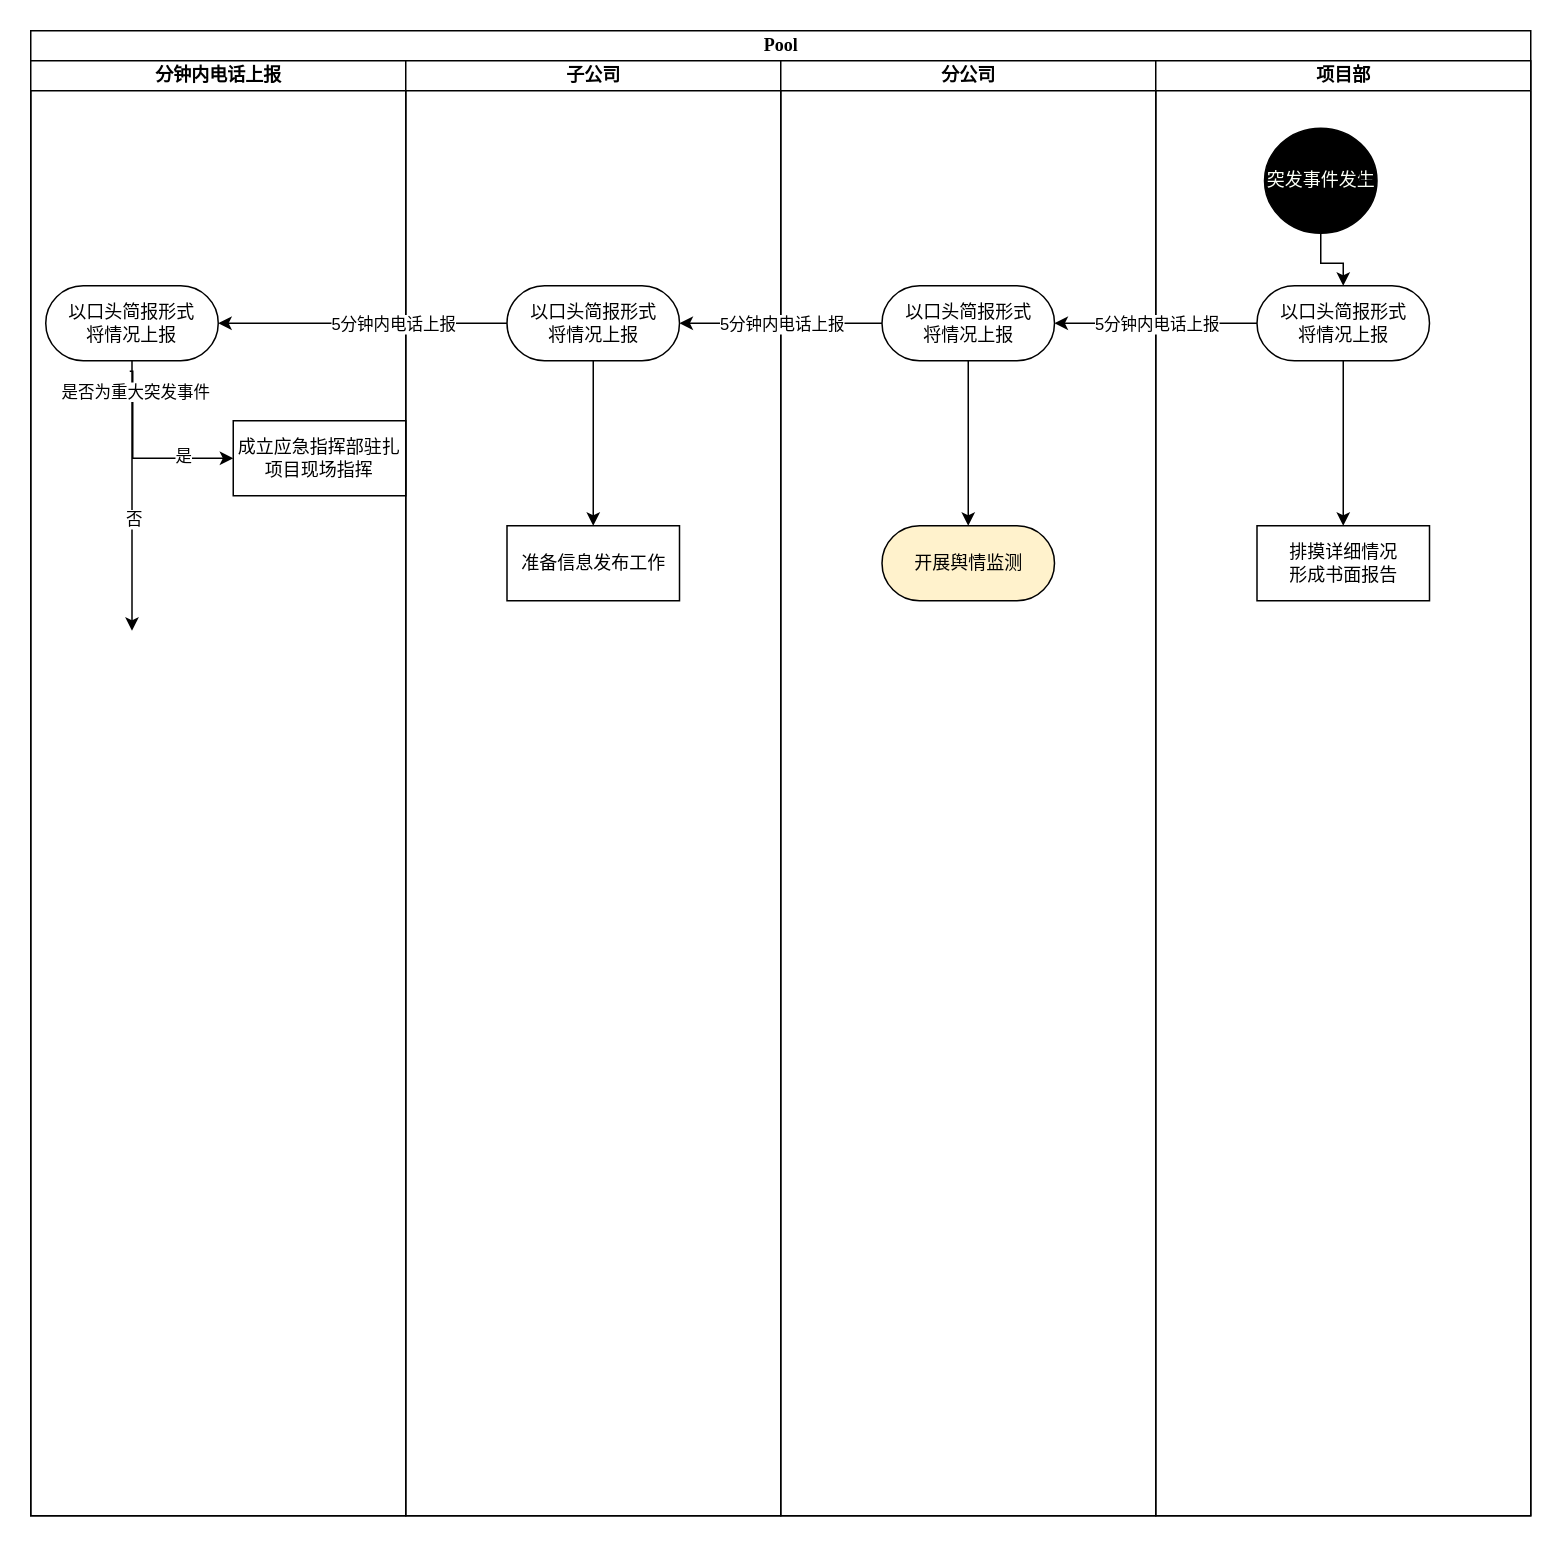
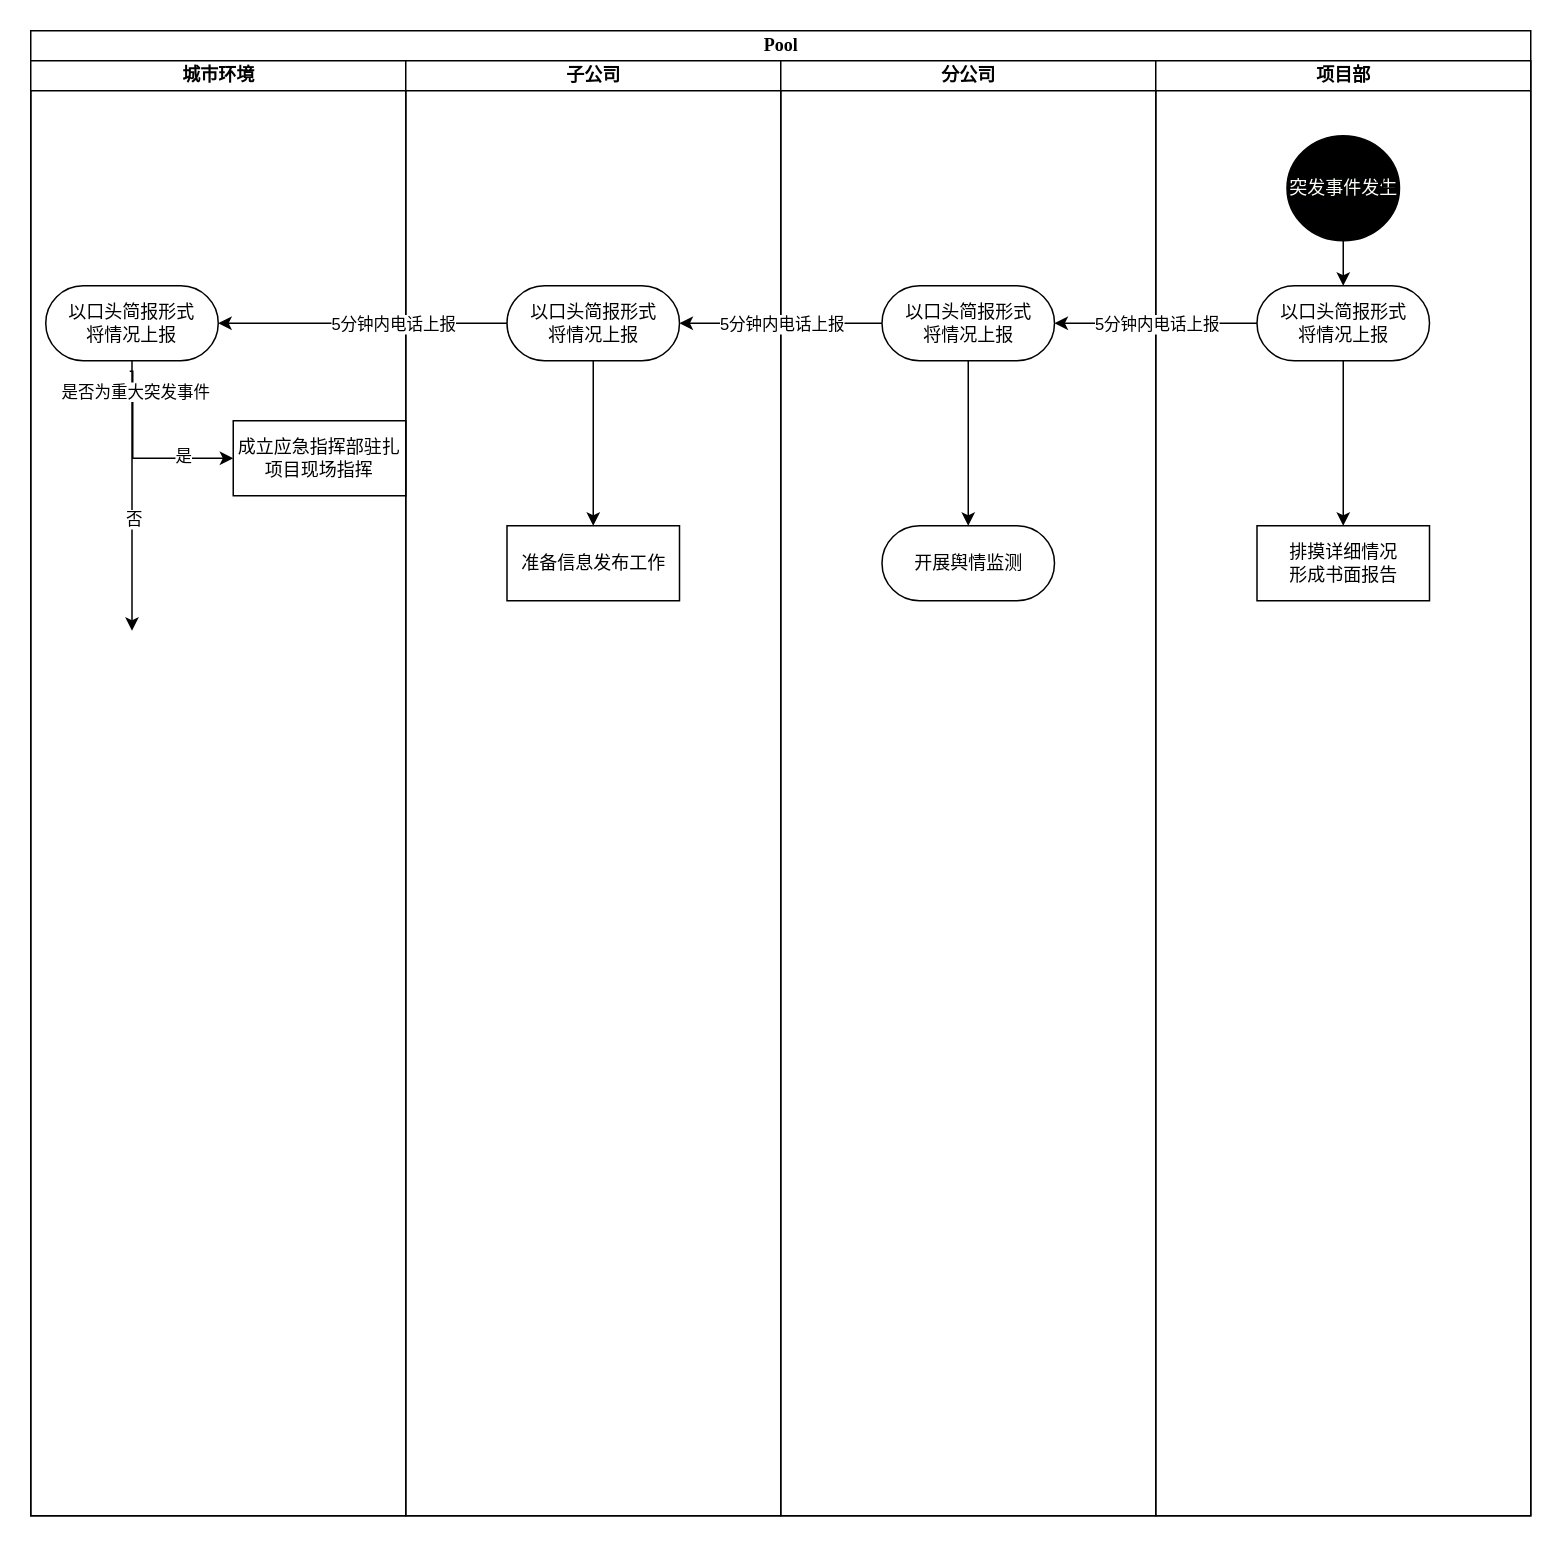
node "分钟内电话上报": label "分钟内电话上报" -> "城市环境"
node "突发事件发生": moved (1321, 181) -> (1343, 188)
node "开展舆情监测": fillcolor #fff2cc -> #ffffff
